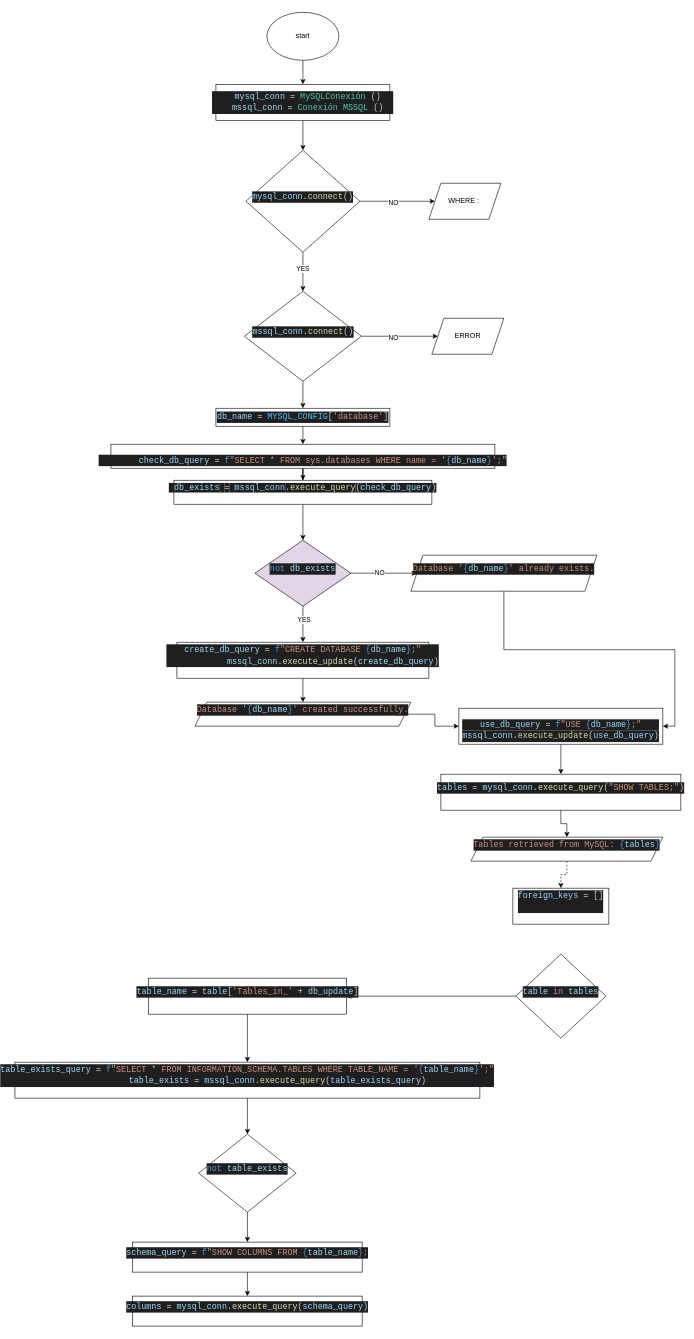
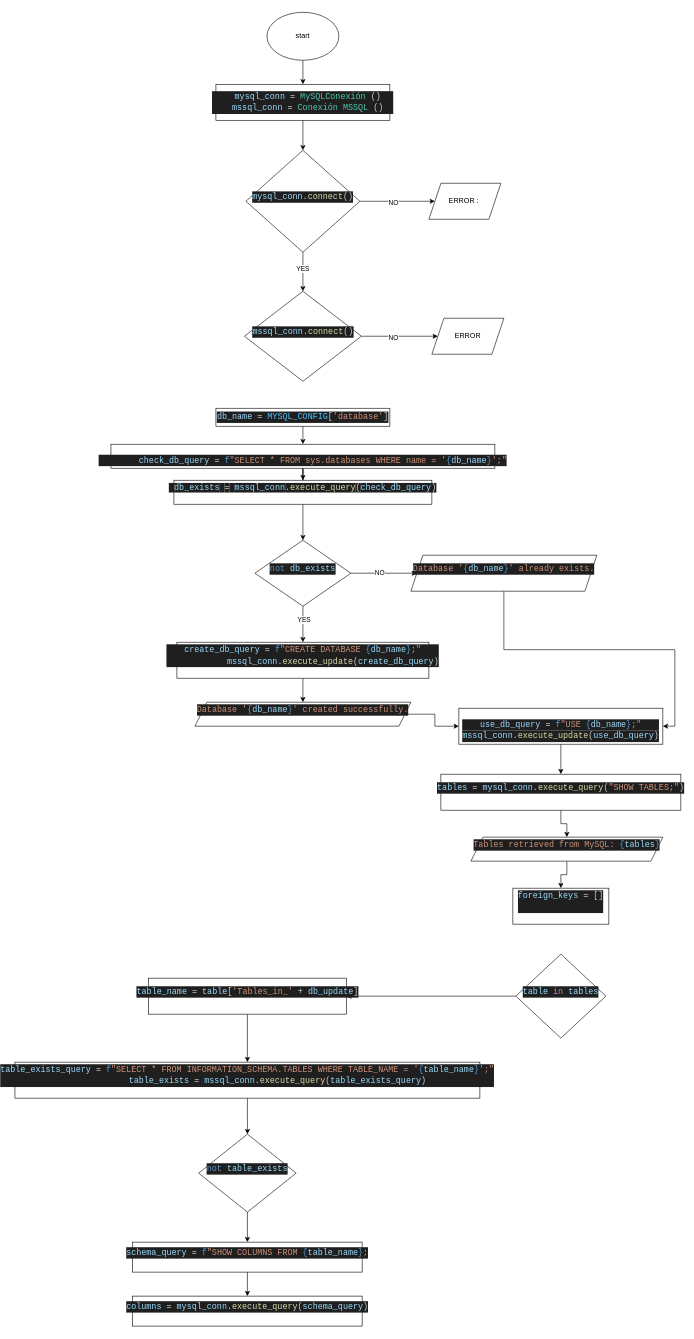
node "WHERE :": label "WHERE :" -> "ERROR :"
edge "mssql_conn.connect()" -> "db_name = MYSQL_CONFIG['database']": removed
node "not db_exists": fillcolor #e1d5e7 -> #ffffff
edge "Tables retrieved from MySQL: {tables}" -> "foreign_keys = []": style dashed -> solid
